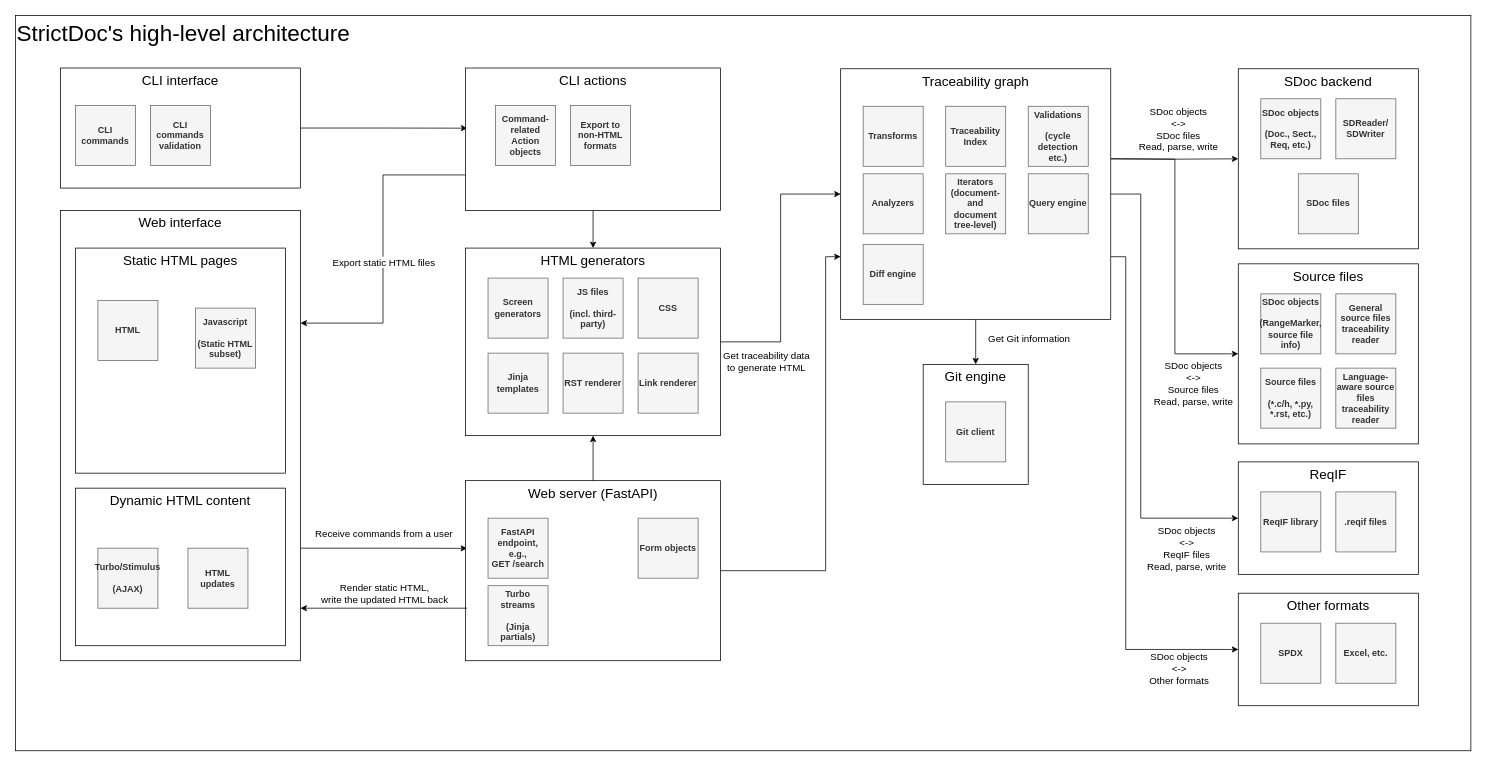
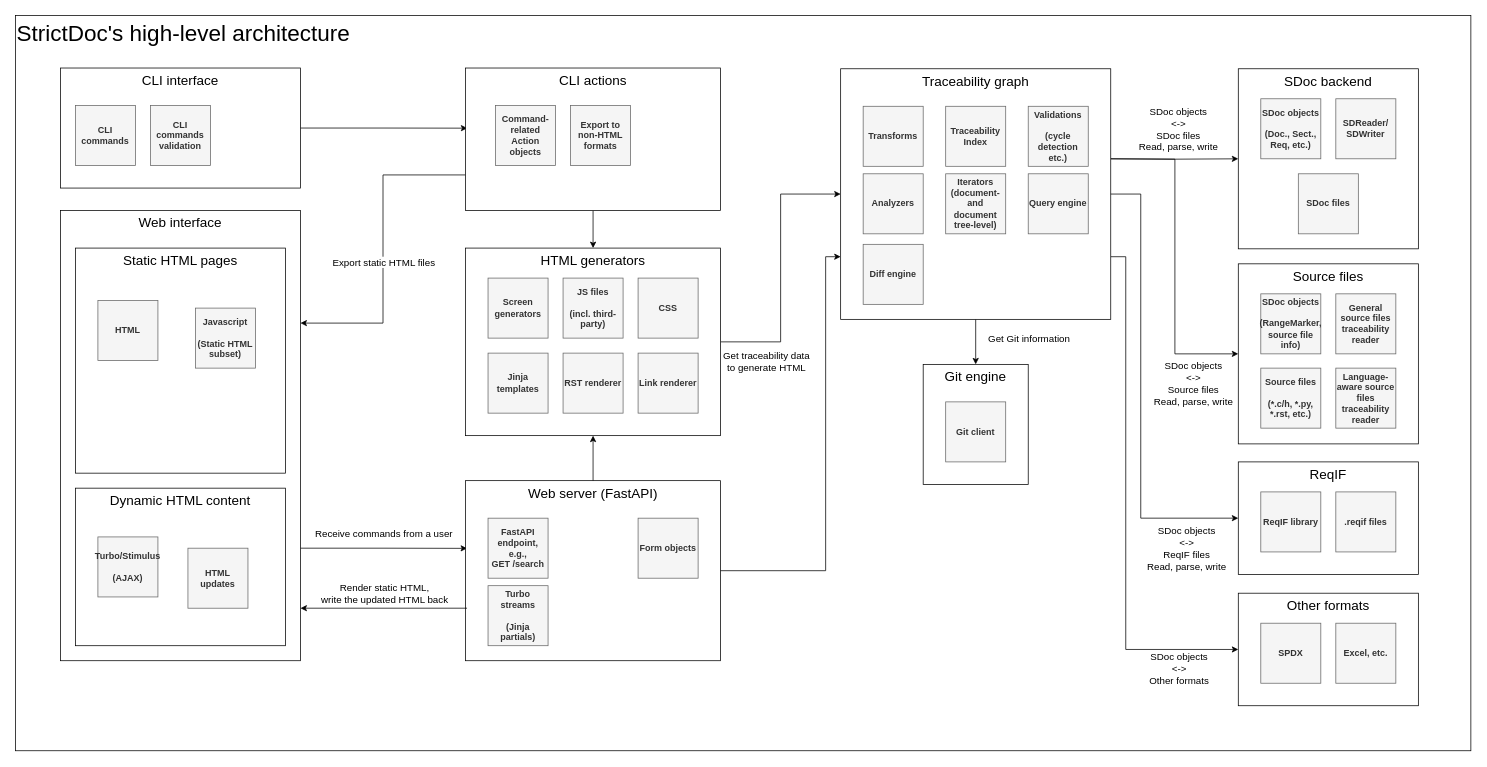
node "Turbo/Stimulus (AJAX)": moved (128, 578) -> (128, 567)
